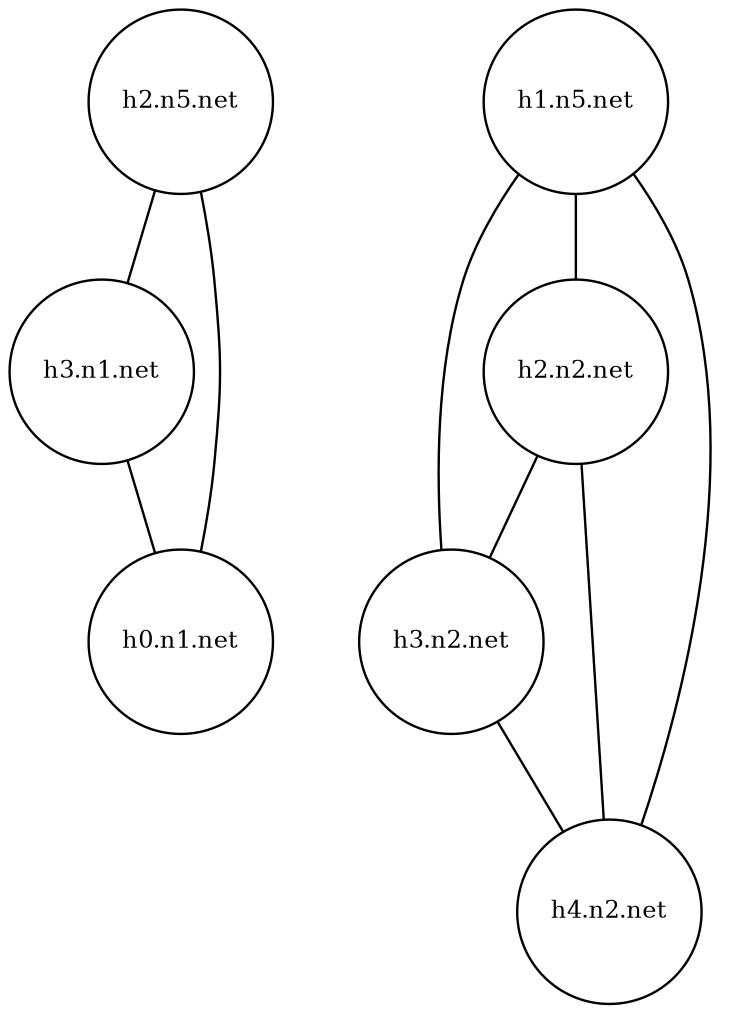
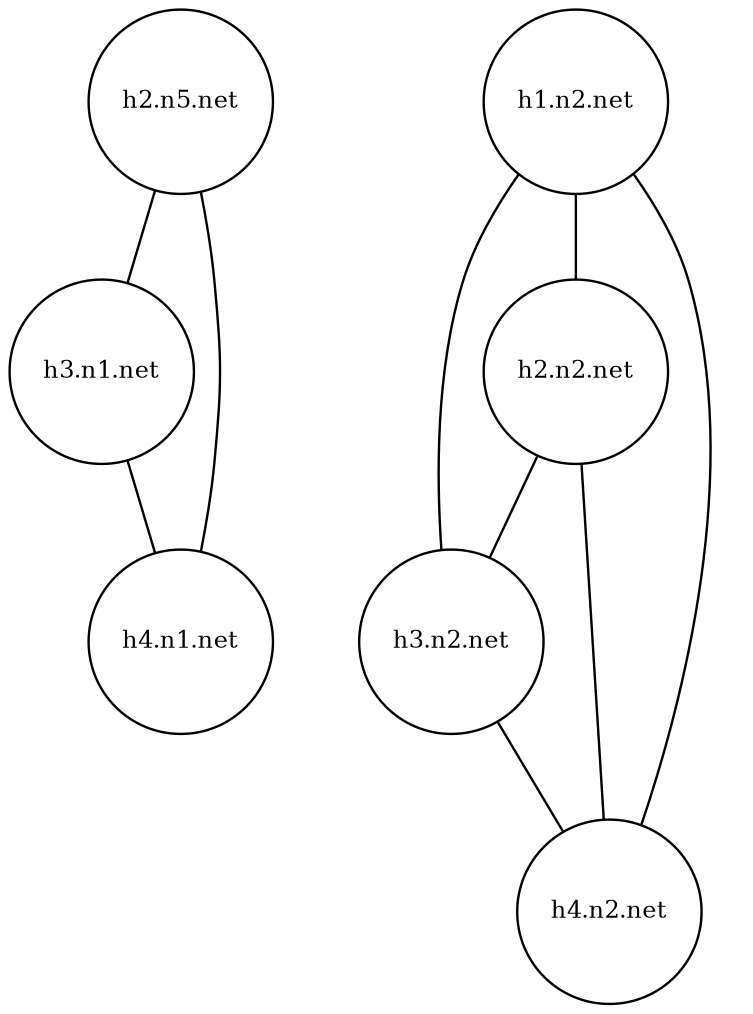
node "h1.n5.net": label "h1.n5.net" -> "h1.n2.net"
node "h0.n1.net": label "h0.n1.net" -> "h4.n1.net"
